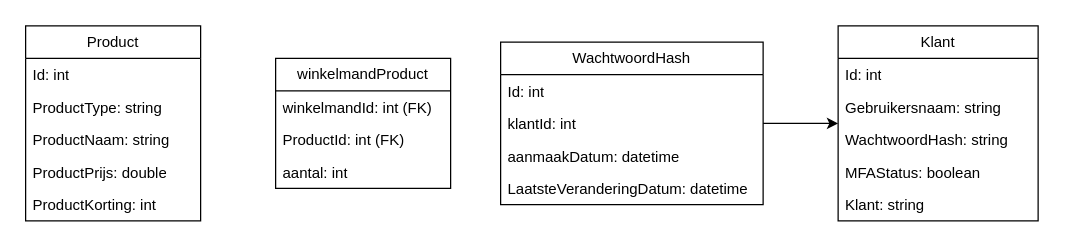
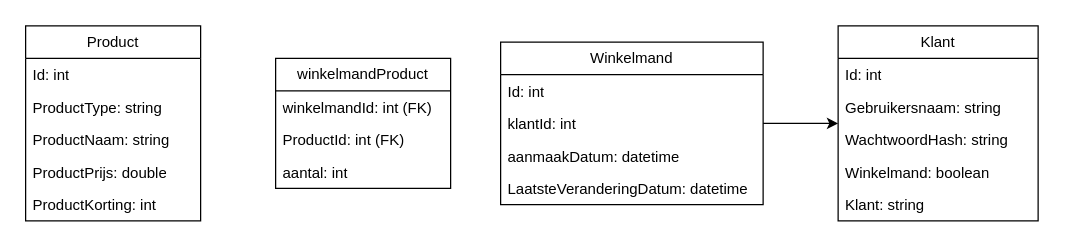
node "WachtwoordHash": label "WachtwoordHash" -> "Winkelmand"
node "MFAStatus: boolean": label "MFAStatus: boolean" -> "Winkelmand: boolean"
